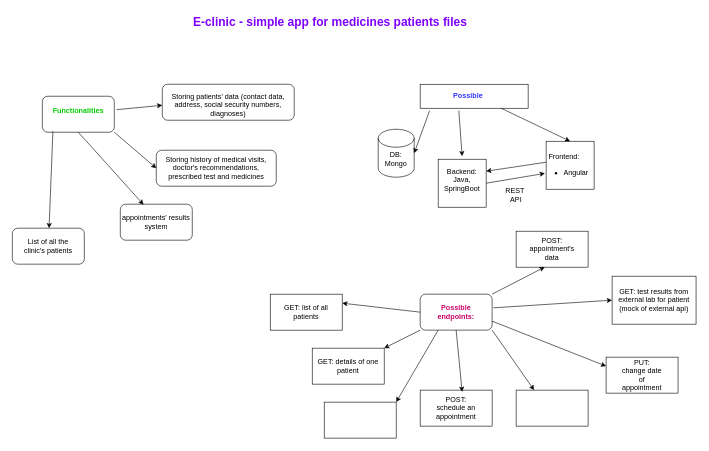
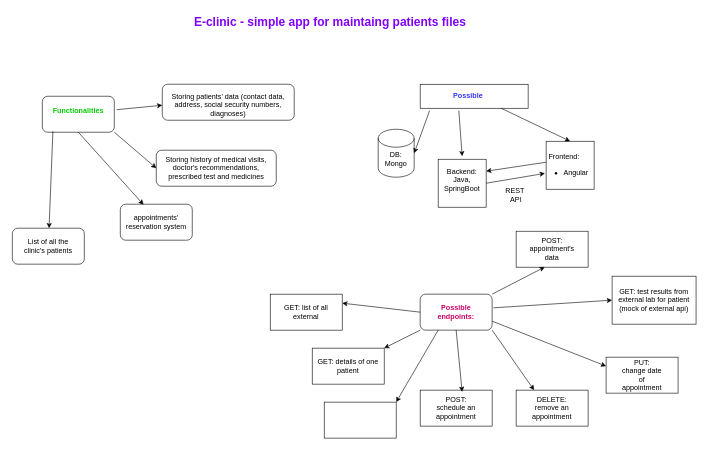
node "E-clinic - simple app for medicines patients files": label "E-clinic - simple app for medicines patients files" -> "E-clinic - simple app for maintaing patients files"
node "appointments' results system": label "appointments' results system" -> "appointments' reservation system"
node "GET: list of all patients": label "GET: list of all patients" -> "GET: list of all external"
node "DELETE: remove an appointment": added
